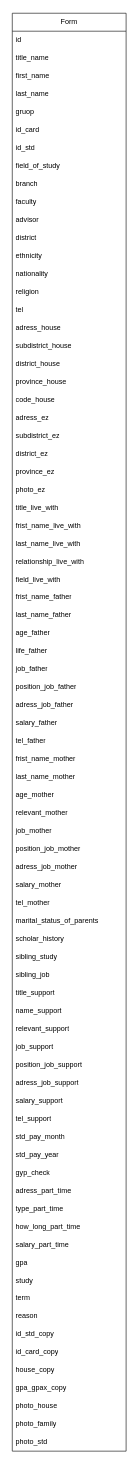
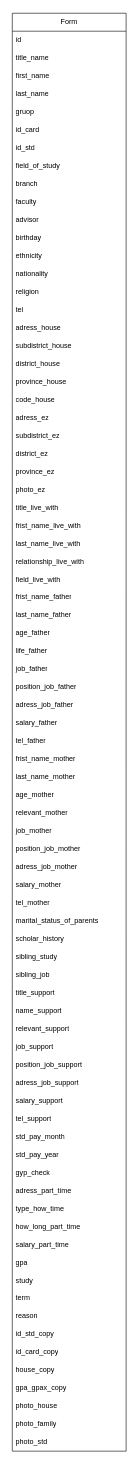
node "district": label "district" -> "birthday"
node "type_part_time": label "type_part_time" -> "type_how_time"
